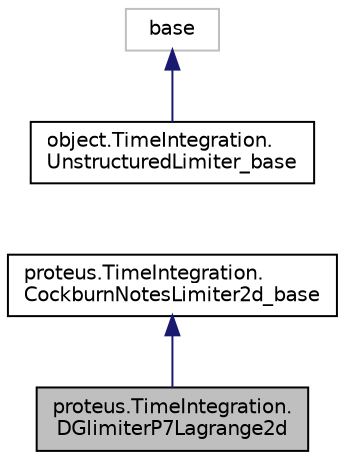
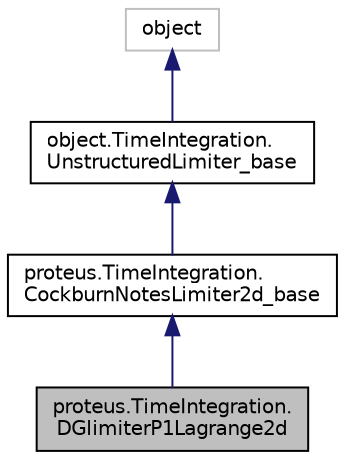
node "base": label "base" -> "object"
edge "proteus.TimeIntegration. CockburnNotesLimiter2d_base" -> "object.TimeIntegration. UnstructuredLimiter_base": added
node "proteus.TimeIntegration. DGlimiterP7Lagrange2d": label "proteus.TimeIntegration. DGlimiterP7Lagrange2d" -> "proteus.TimeIntegration. DGlimiterP1Lagrange2d"
